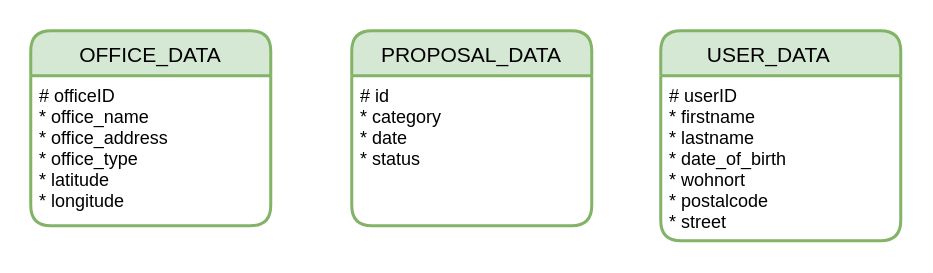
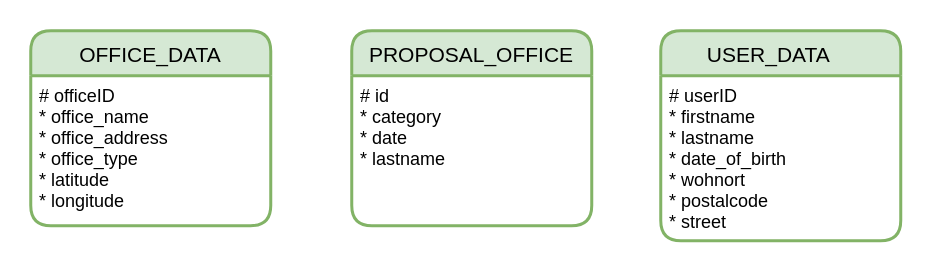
node "PROPOSAL_DATA": label "PROPOSAL_DATA" -> "PROPOSAL_OFFICE"
node "# id * category * date * status": label "# id * category * date * status" -> "# id * category * date * lastname"
